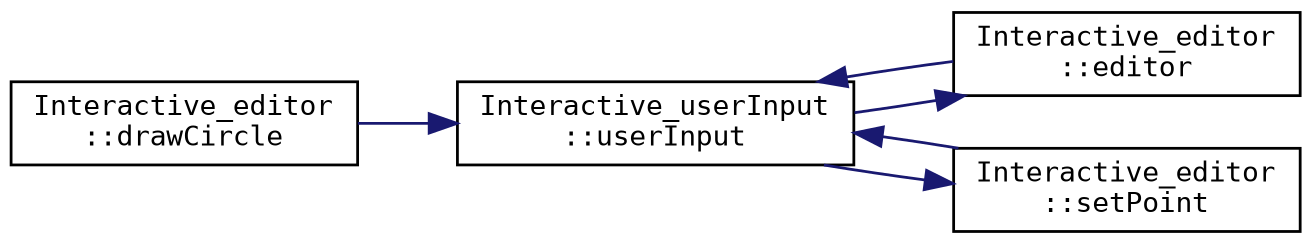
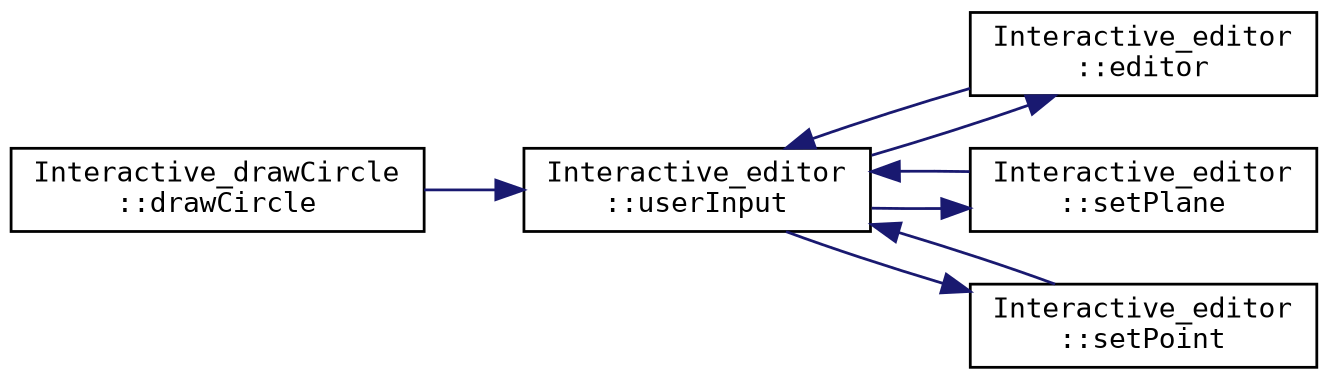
node "Interactive_editor ::drawCircle": label "Interactive_editor ::drawCircle" -> "Interactive_drawCircle ::drawCircle"
node "Interactive_userInput ::userInput": label "Interactive_userInput ::userInput" -> "Interactive_editor ::userInput"
node "Interactive_editor ::setPlane": added
